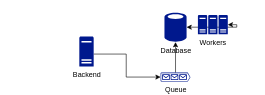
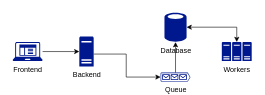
node "Workers": moved (213, 25) -> (237, 52)
node "Frontend": added
edge "Frontend" -> "Backend": added
